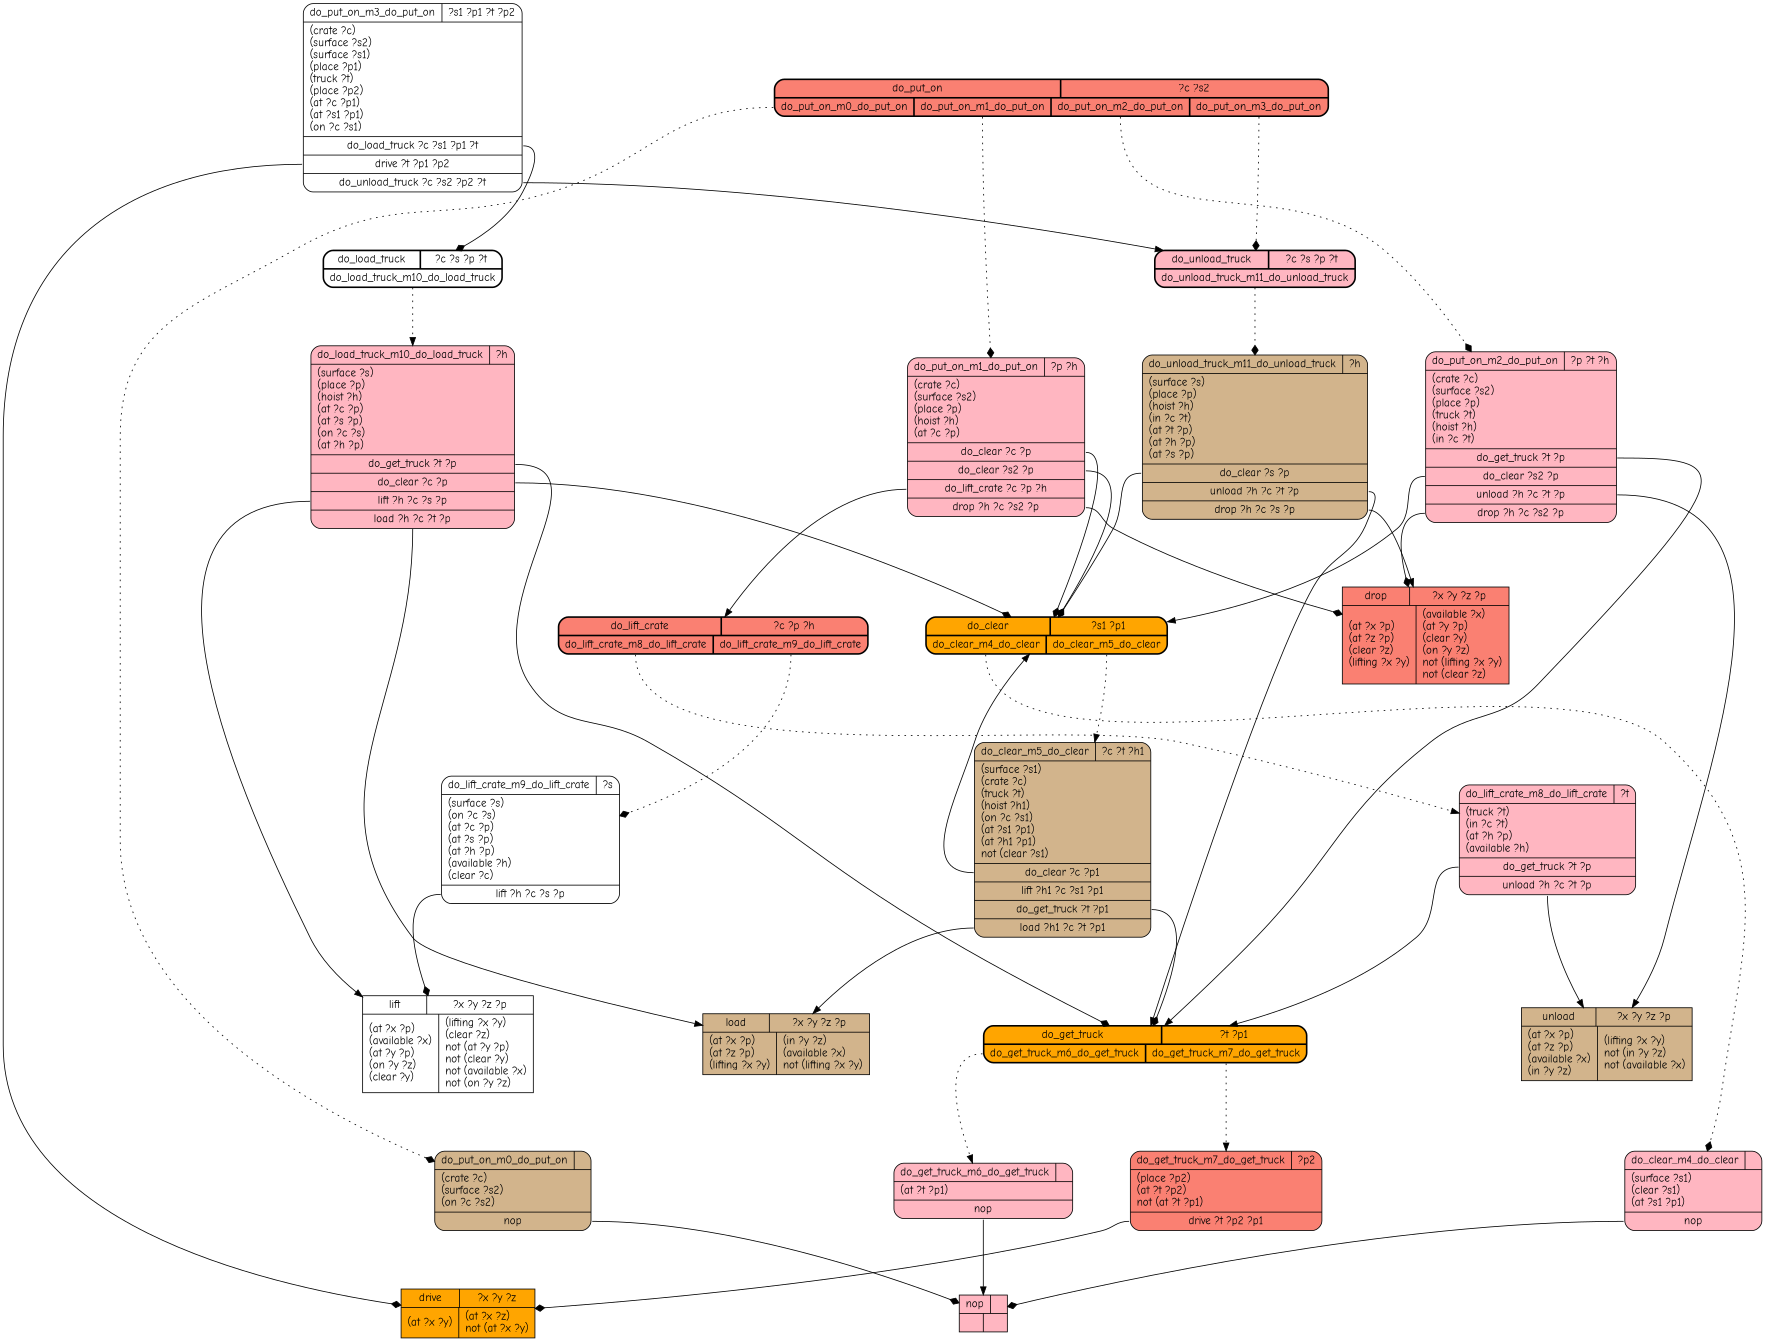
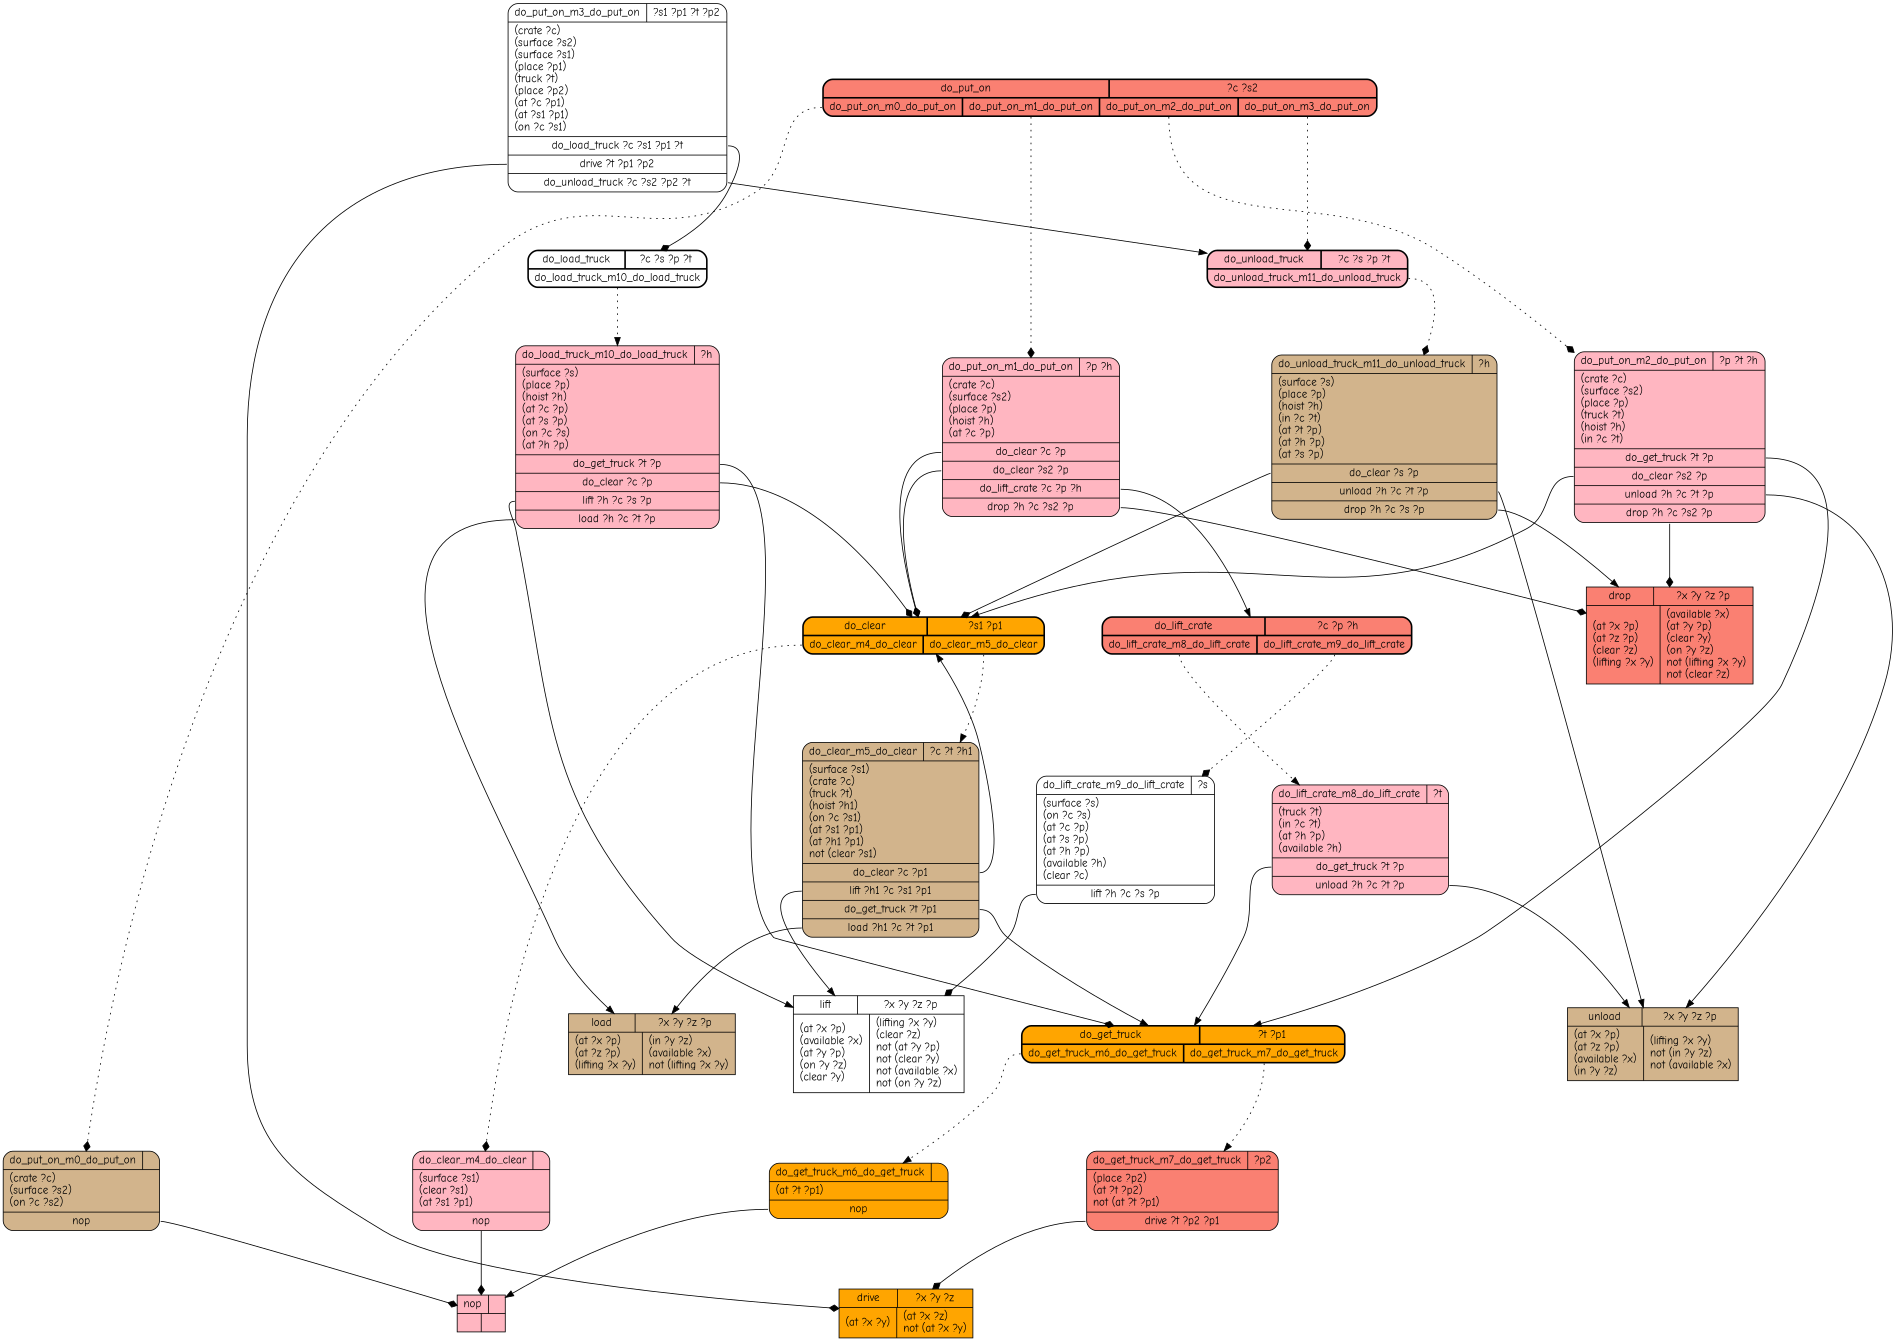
edge "do_unload_truck_m11_do_unload_truck" -> "do_get_truck": now "do_unload_truck_m11_do_unload_truck" -> "unload"
edge "do_clear_m5_do_clear" -> "do_get_truck": arrowhead diamond -> normal
edge "do_clear_m5_do_clear" -> "lift": added
node "do_get_truck_m6_do_get_truck": fillcolor lightpink -> orange
